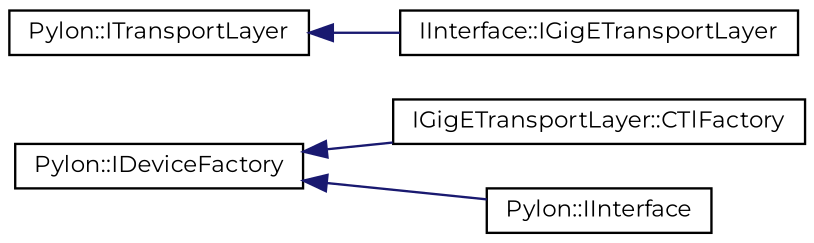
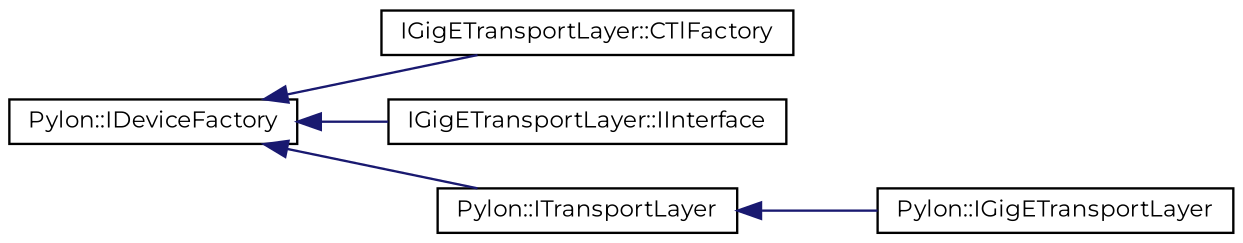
node "IInterface::IGigETransportLayer": label "IInterface::IGigETransportLayer" -> "Pylon::IGigETransportLayer"
edge "Pylon::ITransportLayer" -> "Pylon::IDeviceFactory": added
node "Pylon::IInterface": label "Pylon::IInterface" -> "IGigETransportLayer::IInterface"
